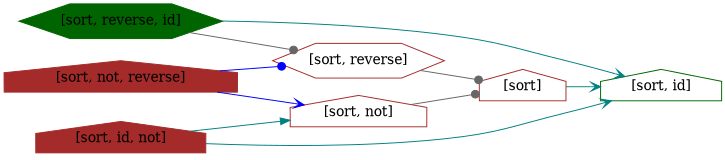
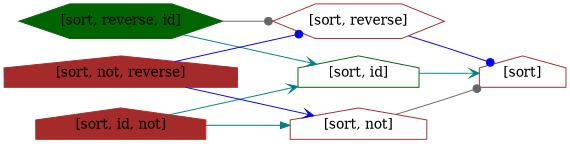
edge "[sort, reverse]" -> "[sort]": color gray40 -> blue
edge "[sort]" -> "[sort, id]": reversed
